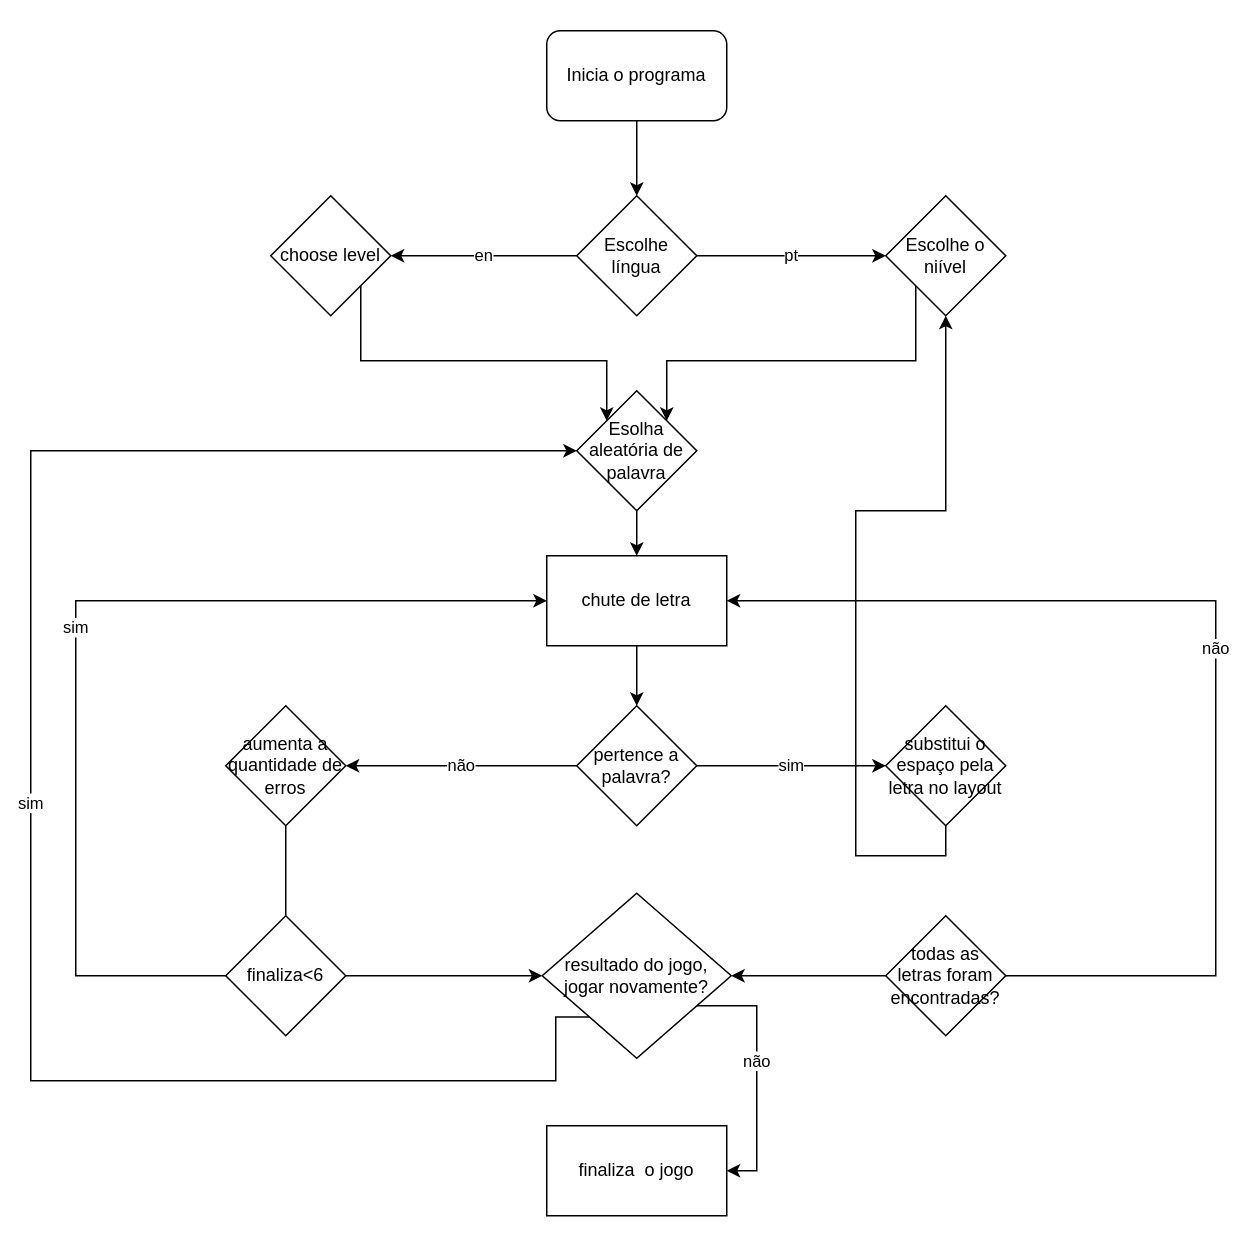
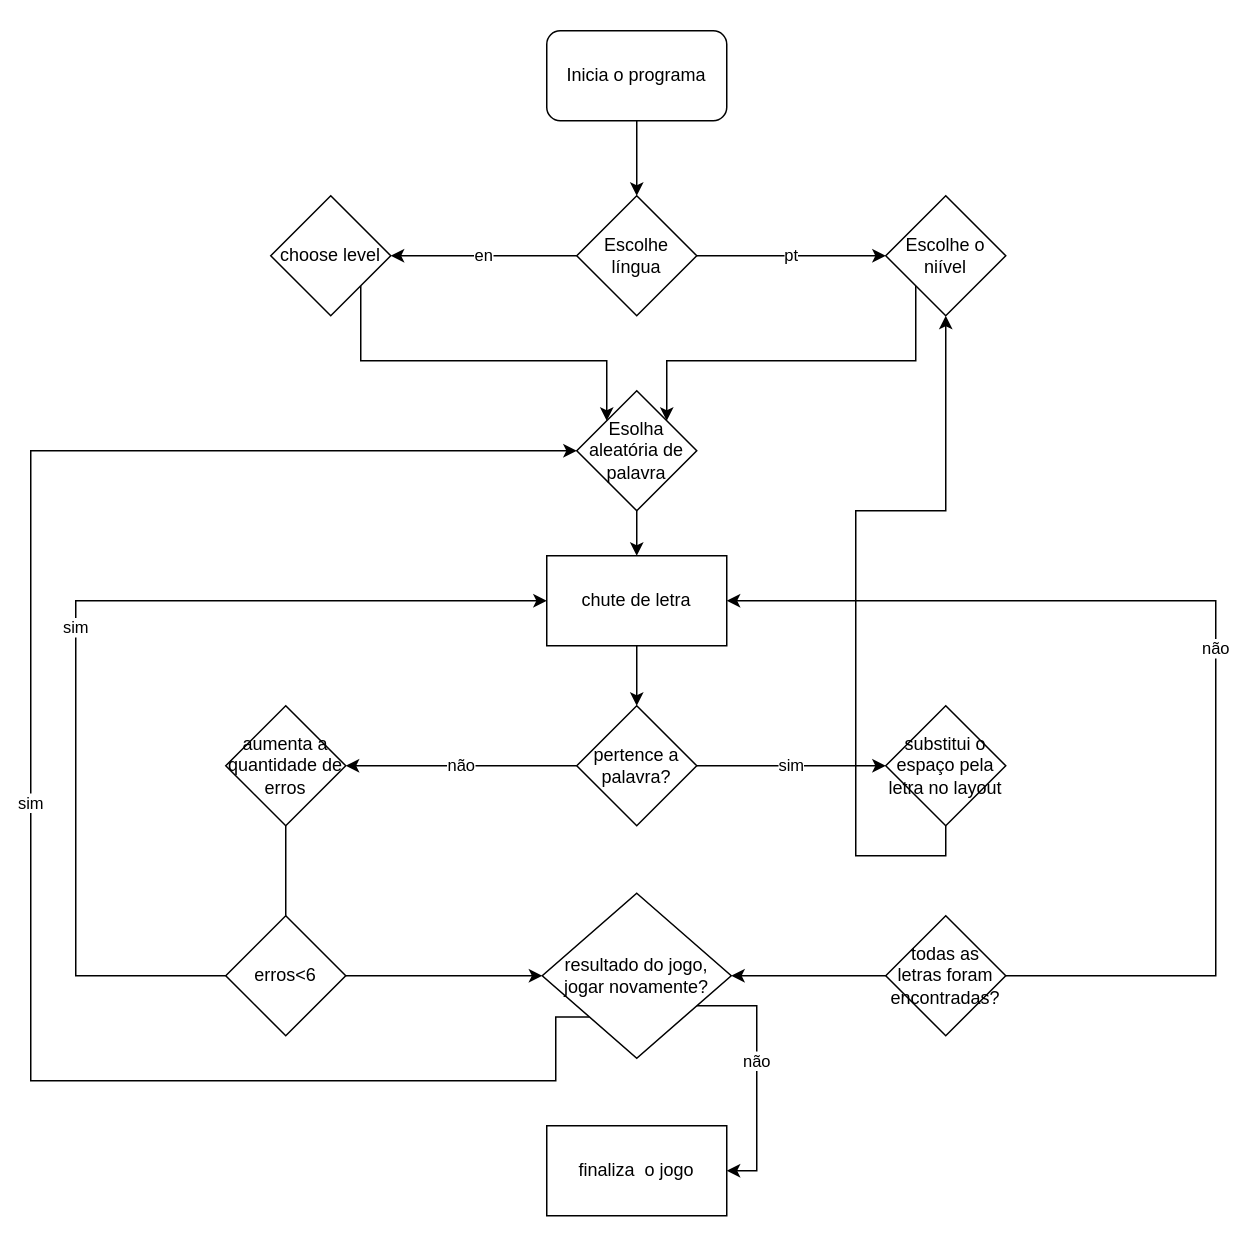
node "finaliza<6": label "finaliza<6" -> "erros<6"
